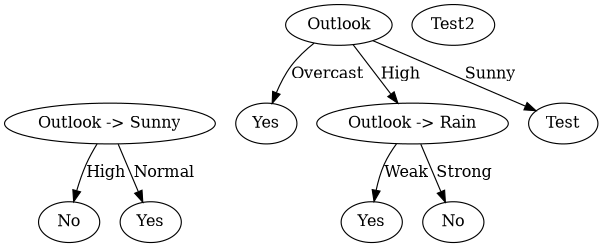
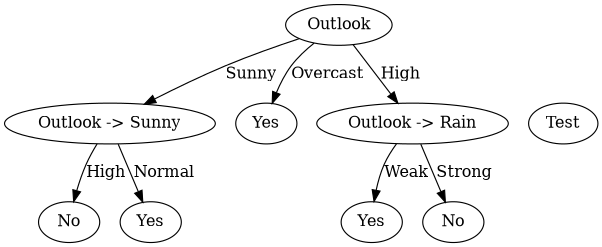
node "Test2": removed
edge "Outlook" -> "Test": now "Outlook" -> "Outlook -> Sunny"
